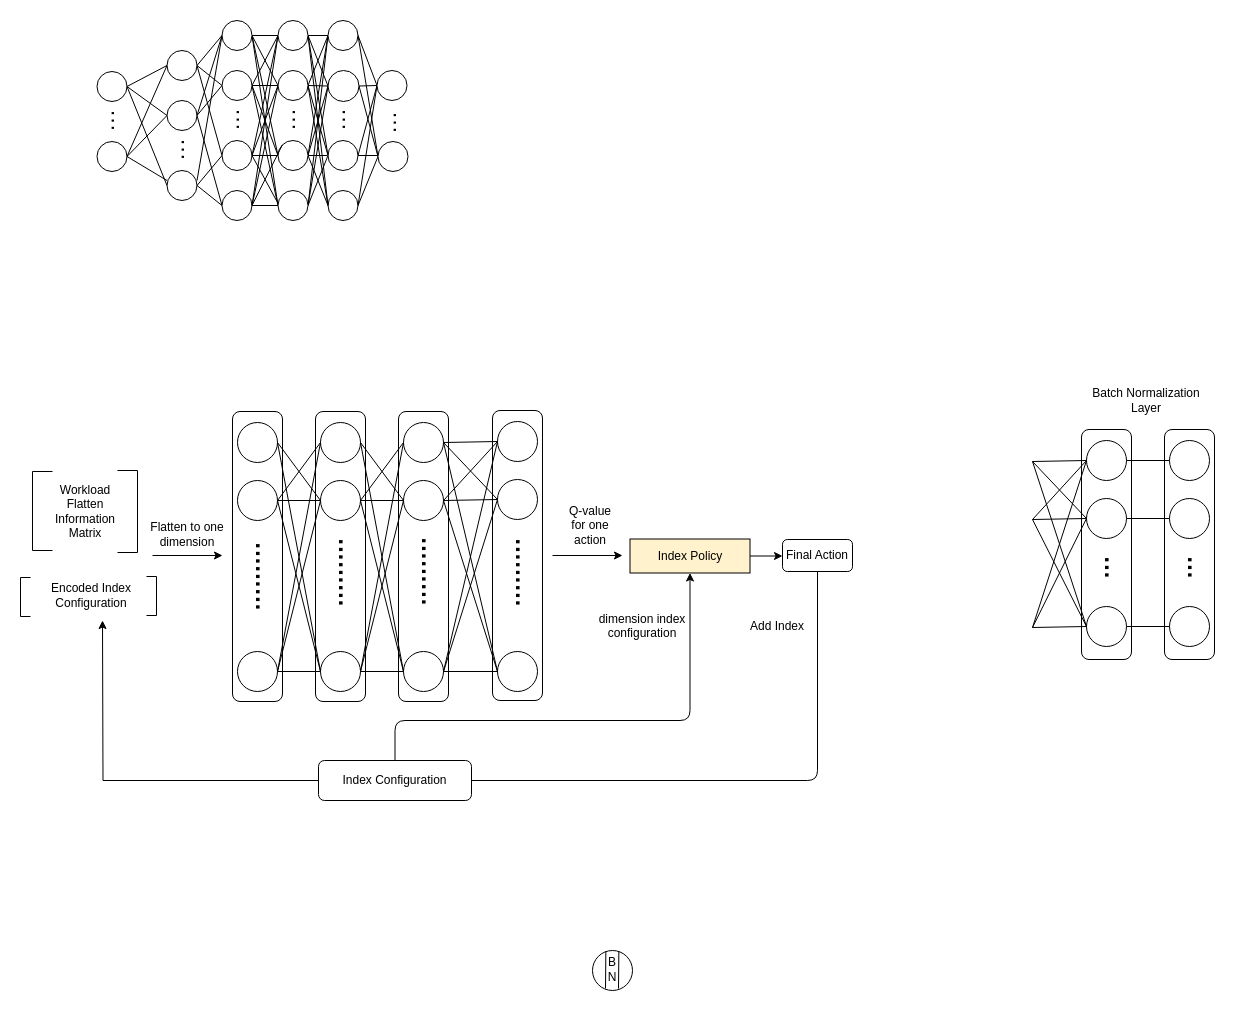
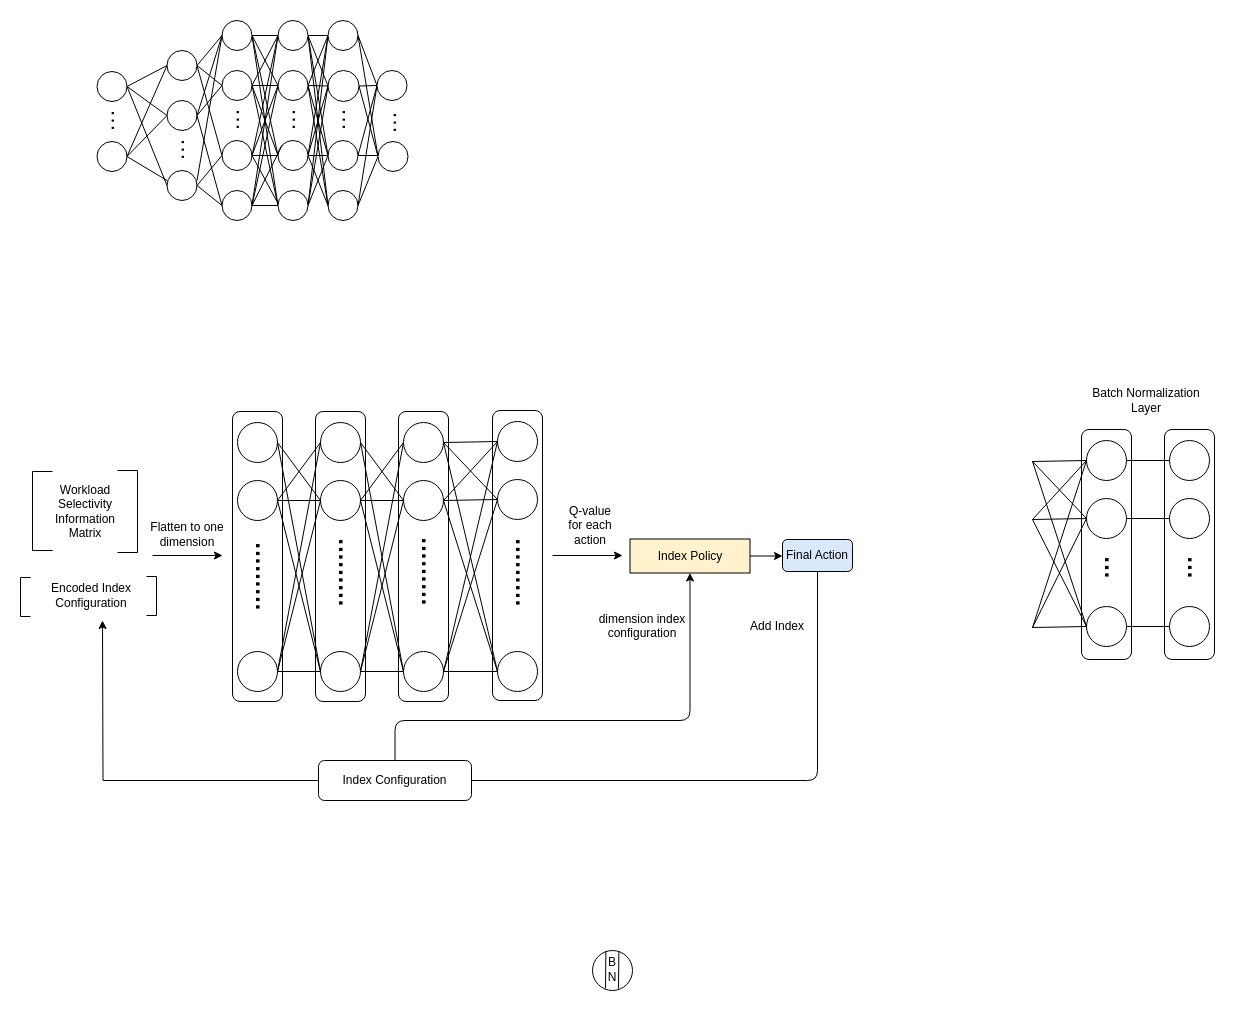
node "Workload Flatten Information Matrix": label "Workload Flatten Information Matrix" -> "Workload Selectivity Information Matrix"
node "Q-value for one action": label "Q-value for one action" -> "Q-value for each action"
node "Final Action": fillcolor #ffffff -> #dae8fc
